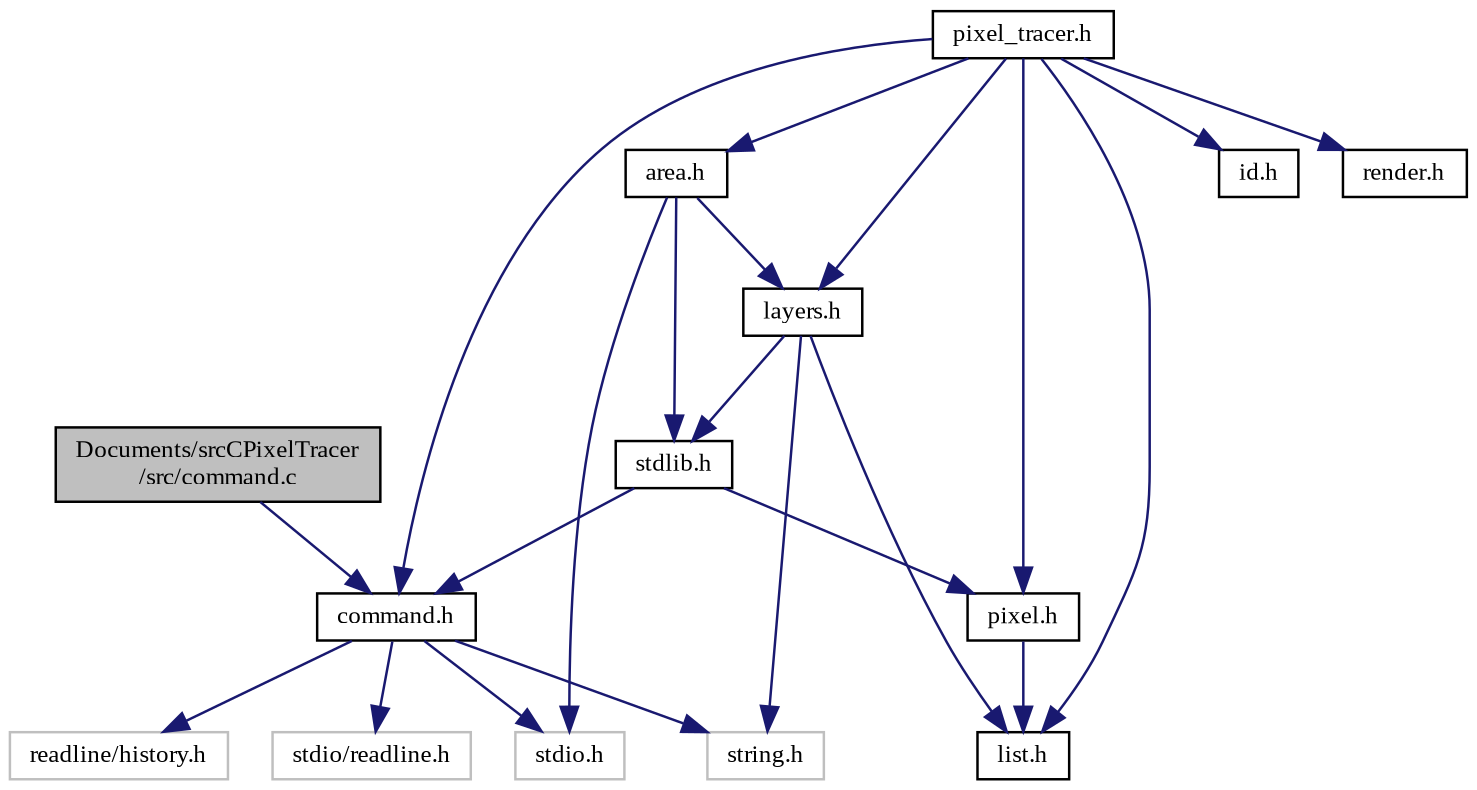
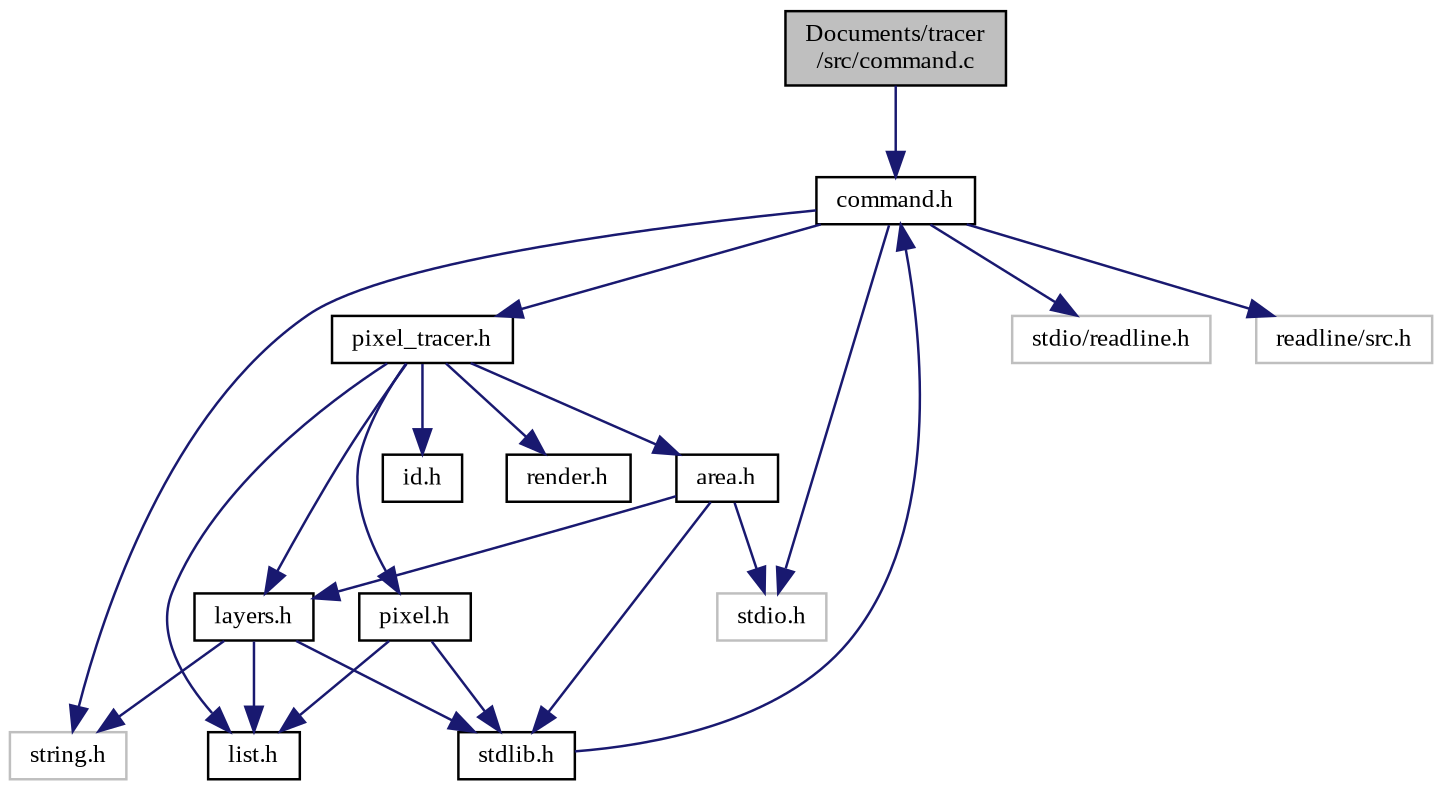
edge "pixel_tracer.h" -> "command.h": reversed
node "Documents/srcCPixelTracer /src/command.c": label "Documents/srcCPixelTracer /src/command.c" -> "Documents/tracer /src/command.c"
edge "stdlib.h" -> "pixel.h": reversed
node "readline/history.h": label "readline/history.h" -> "readline/src.h"
